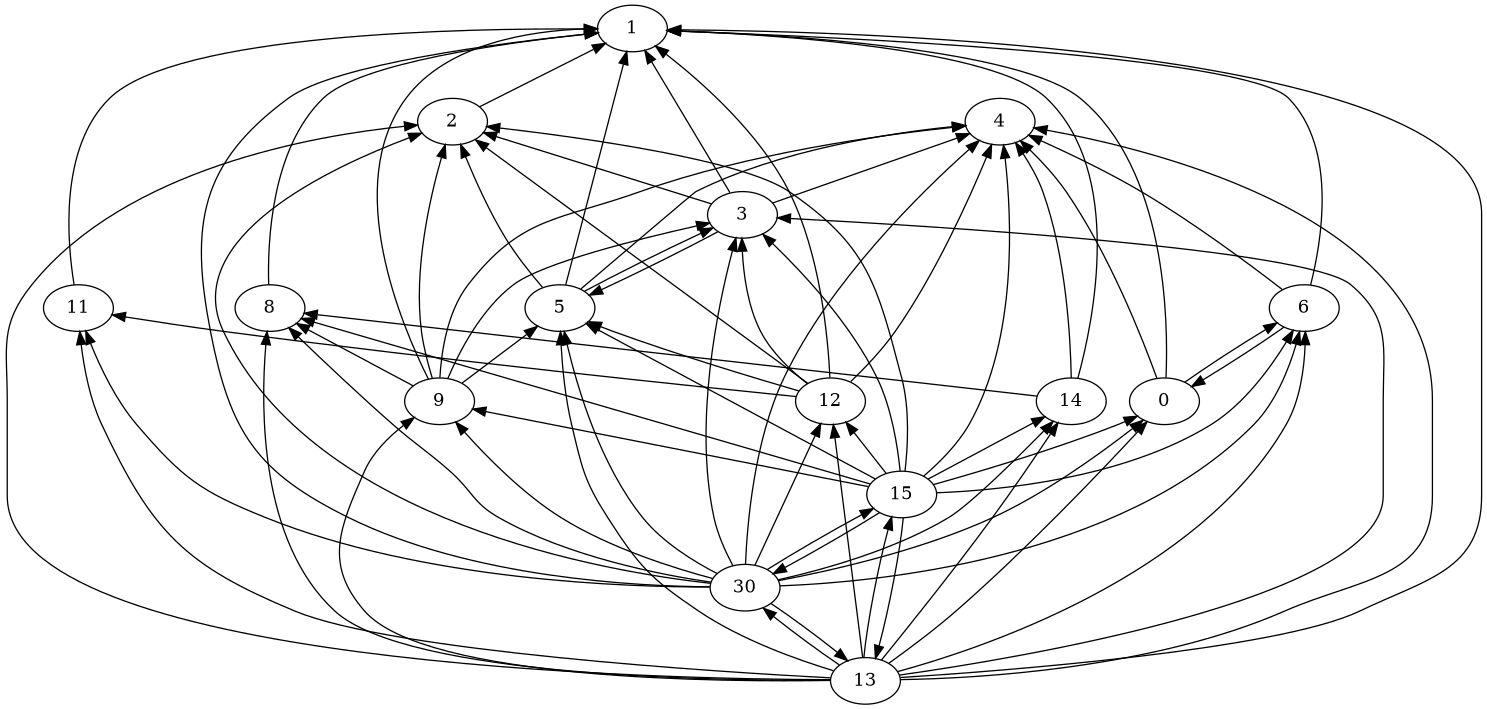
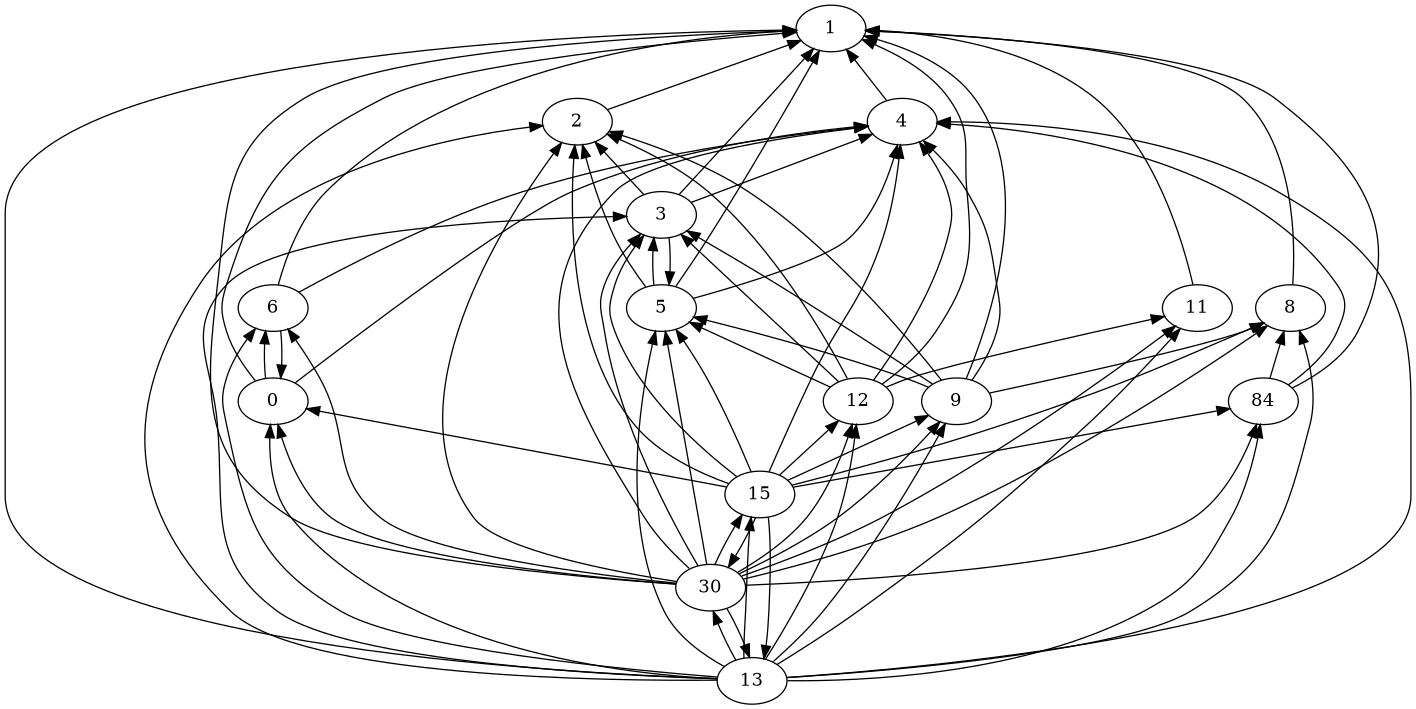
edge "4" -> "1": added
node "14": label "14" -> "84"
edge "15" -> "6": removed
